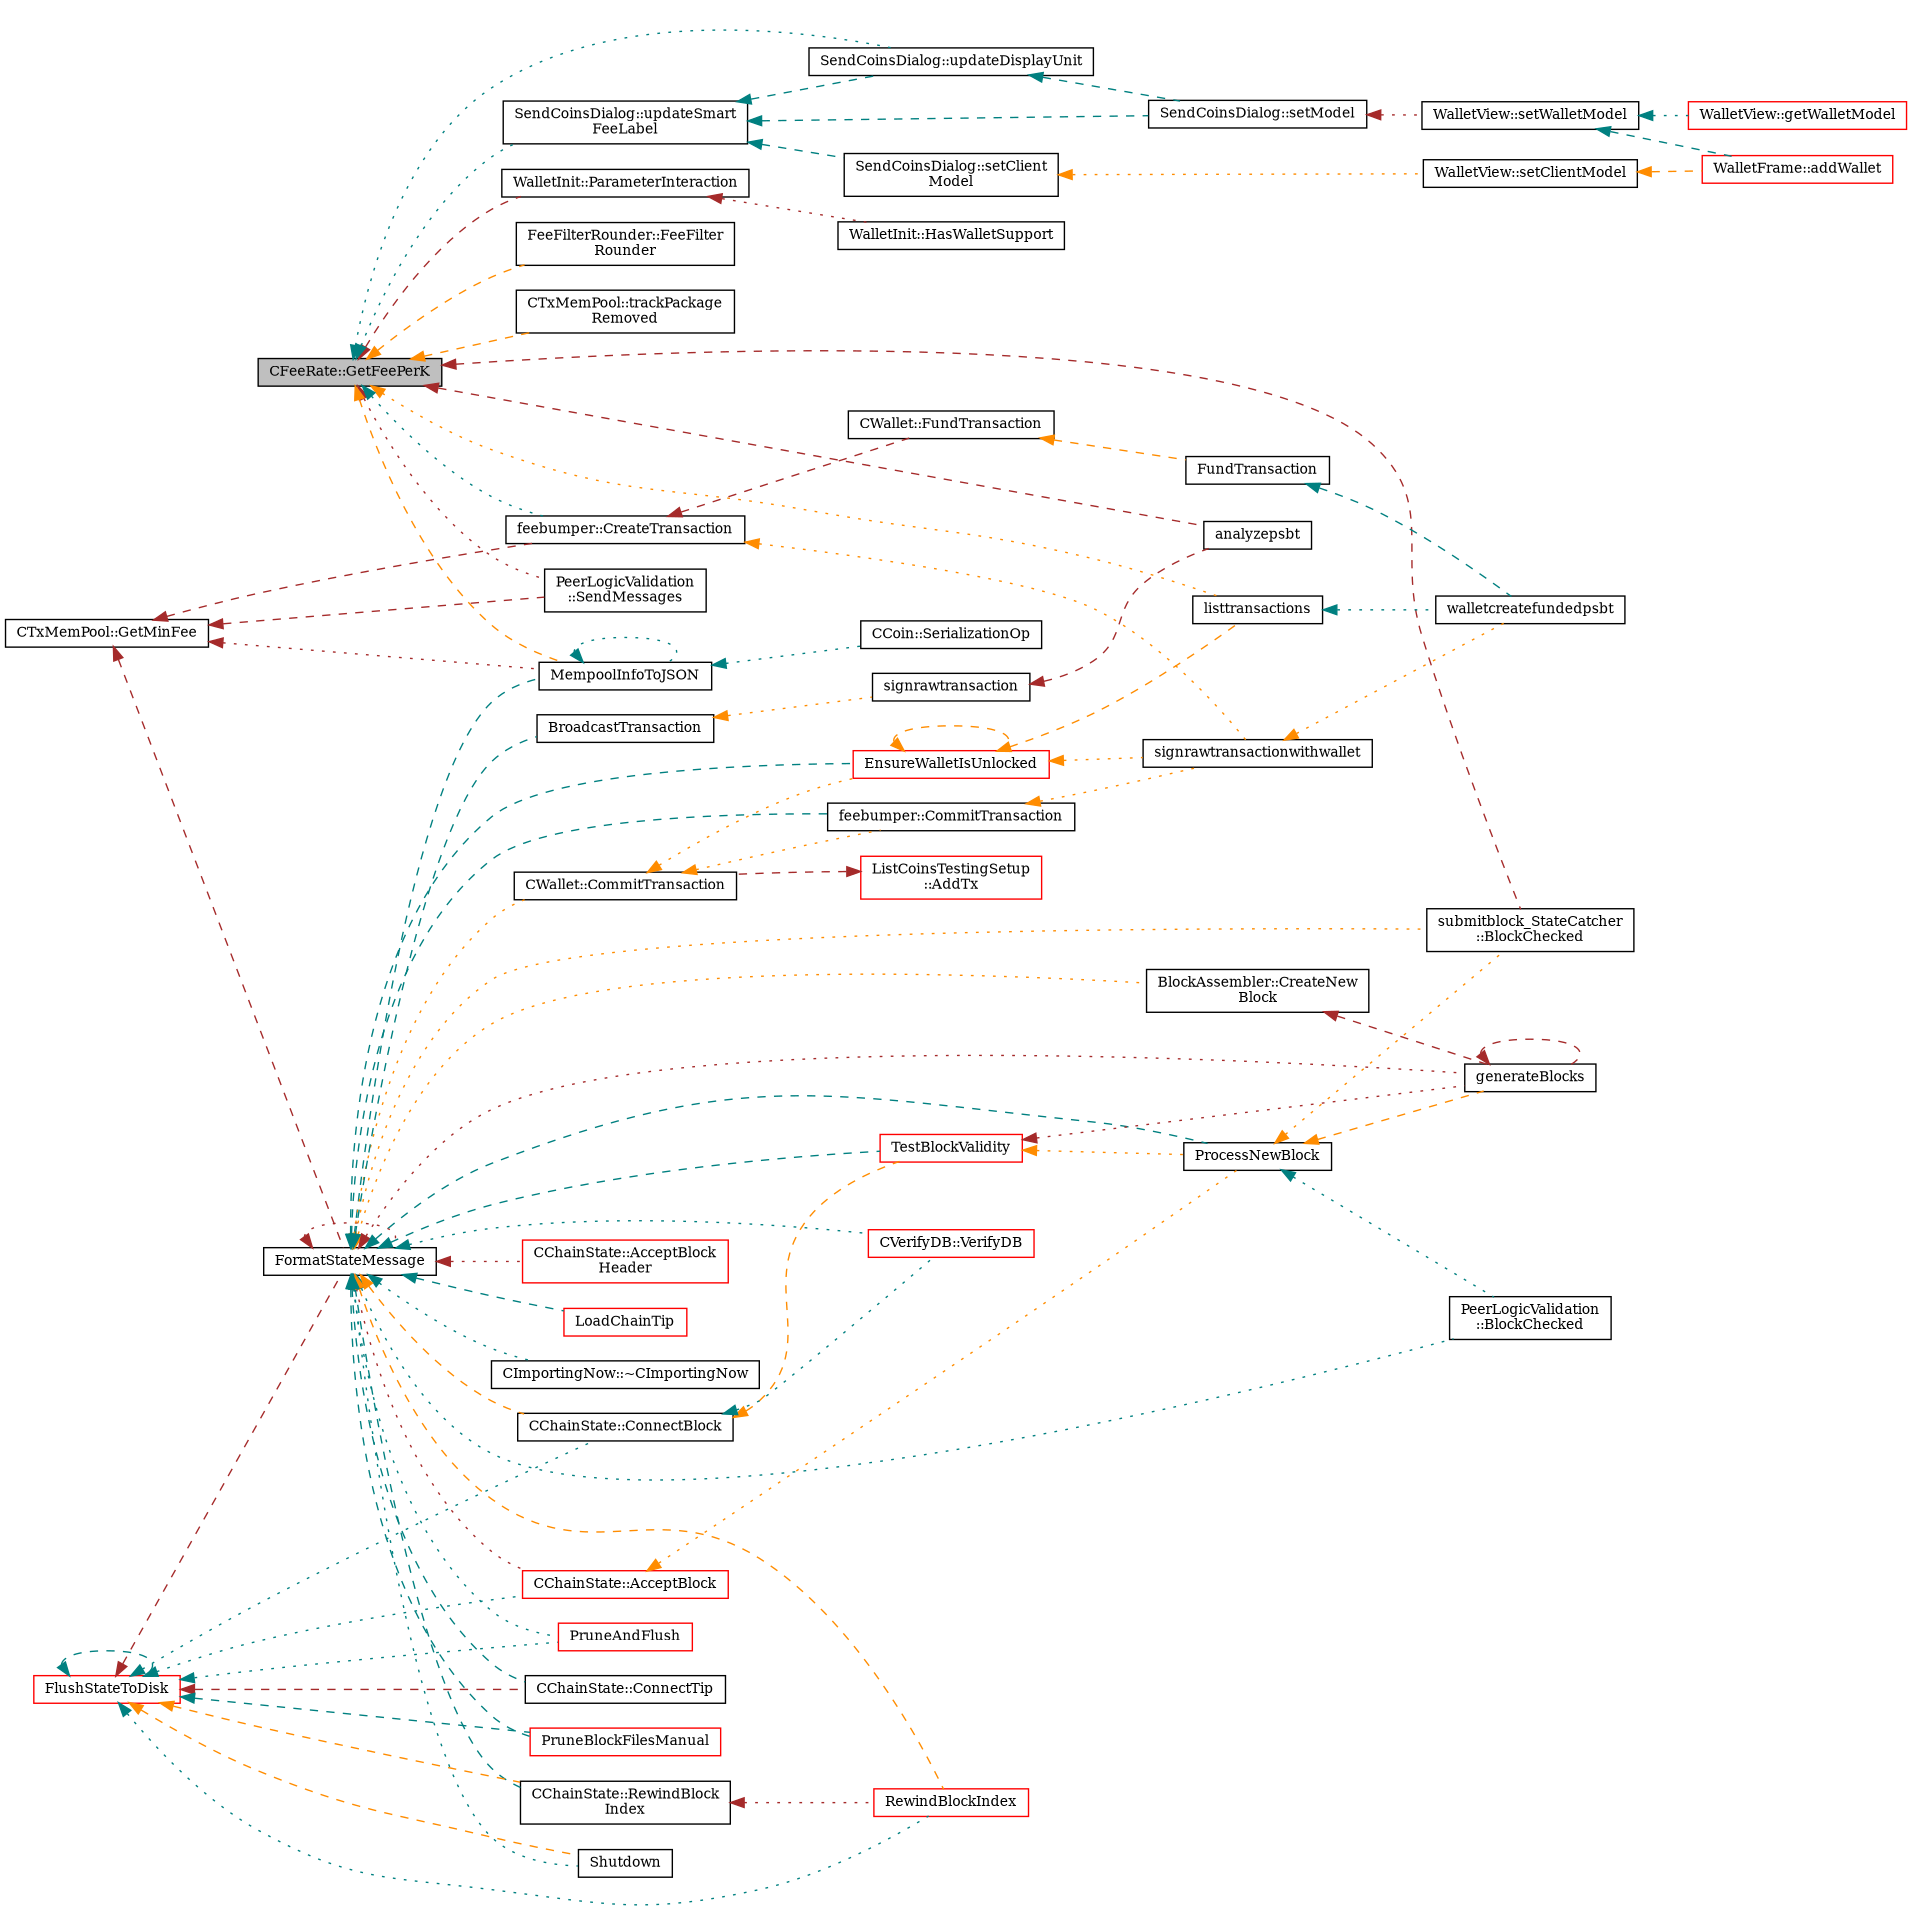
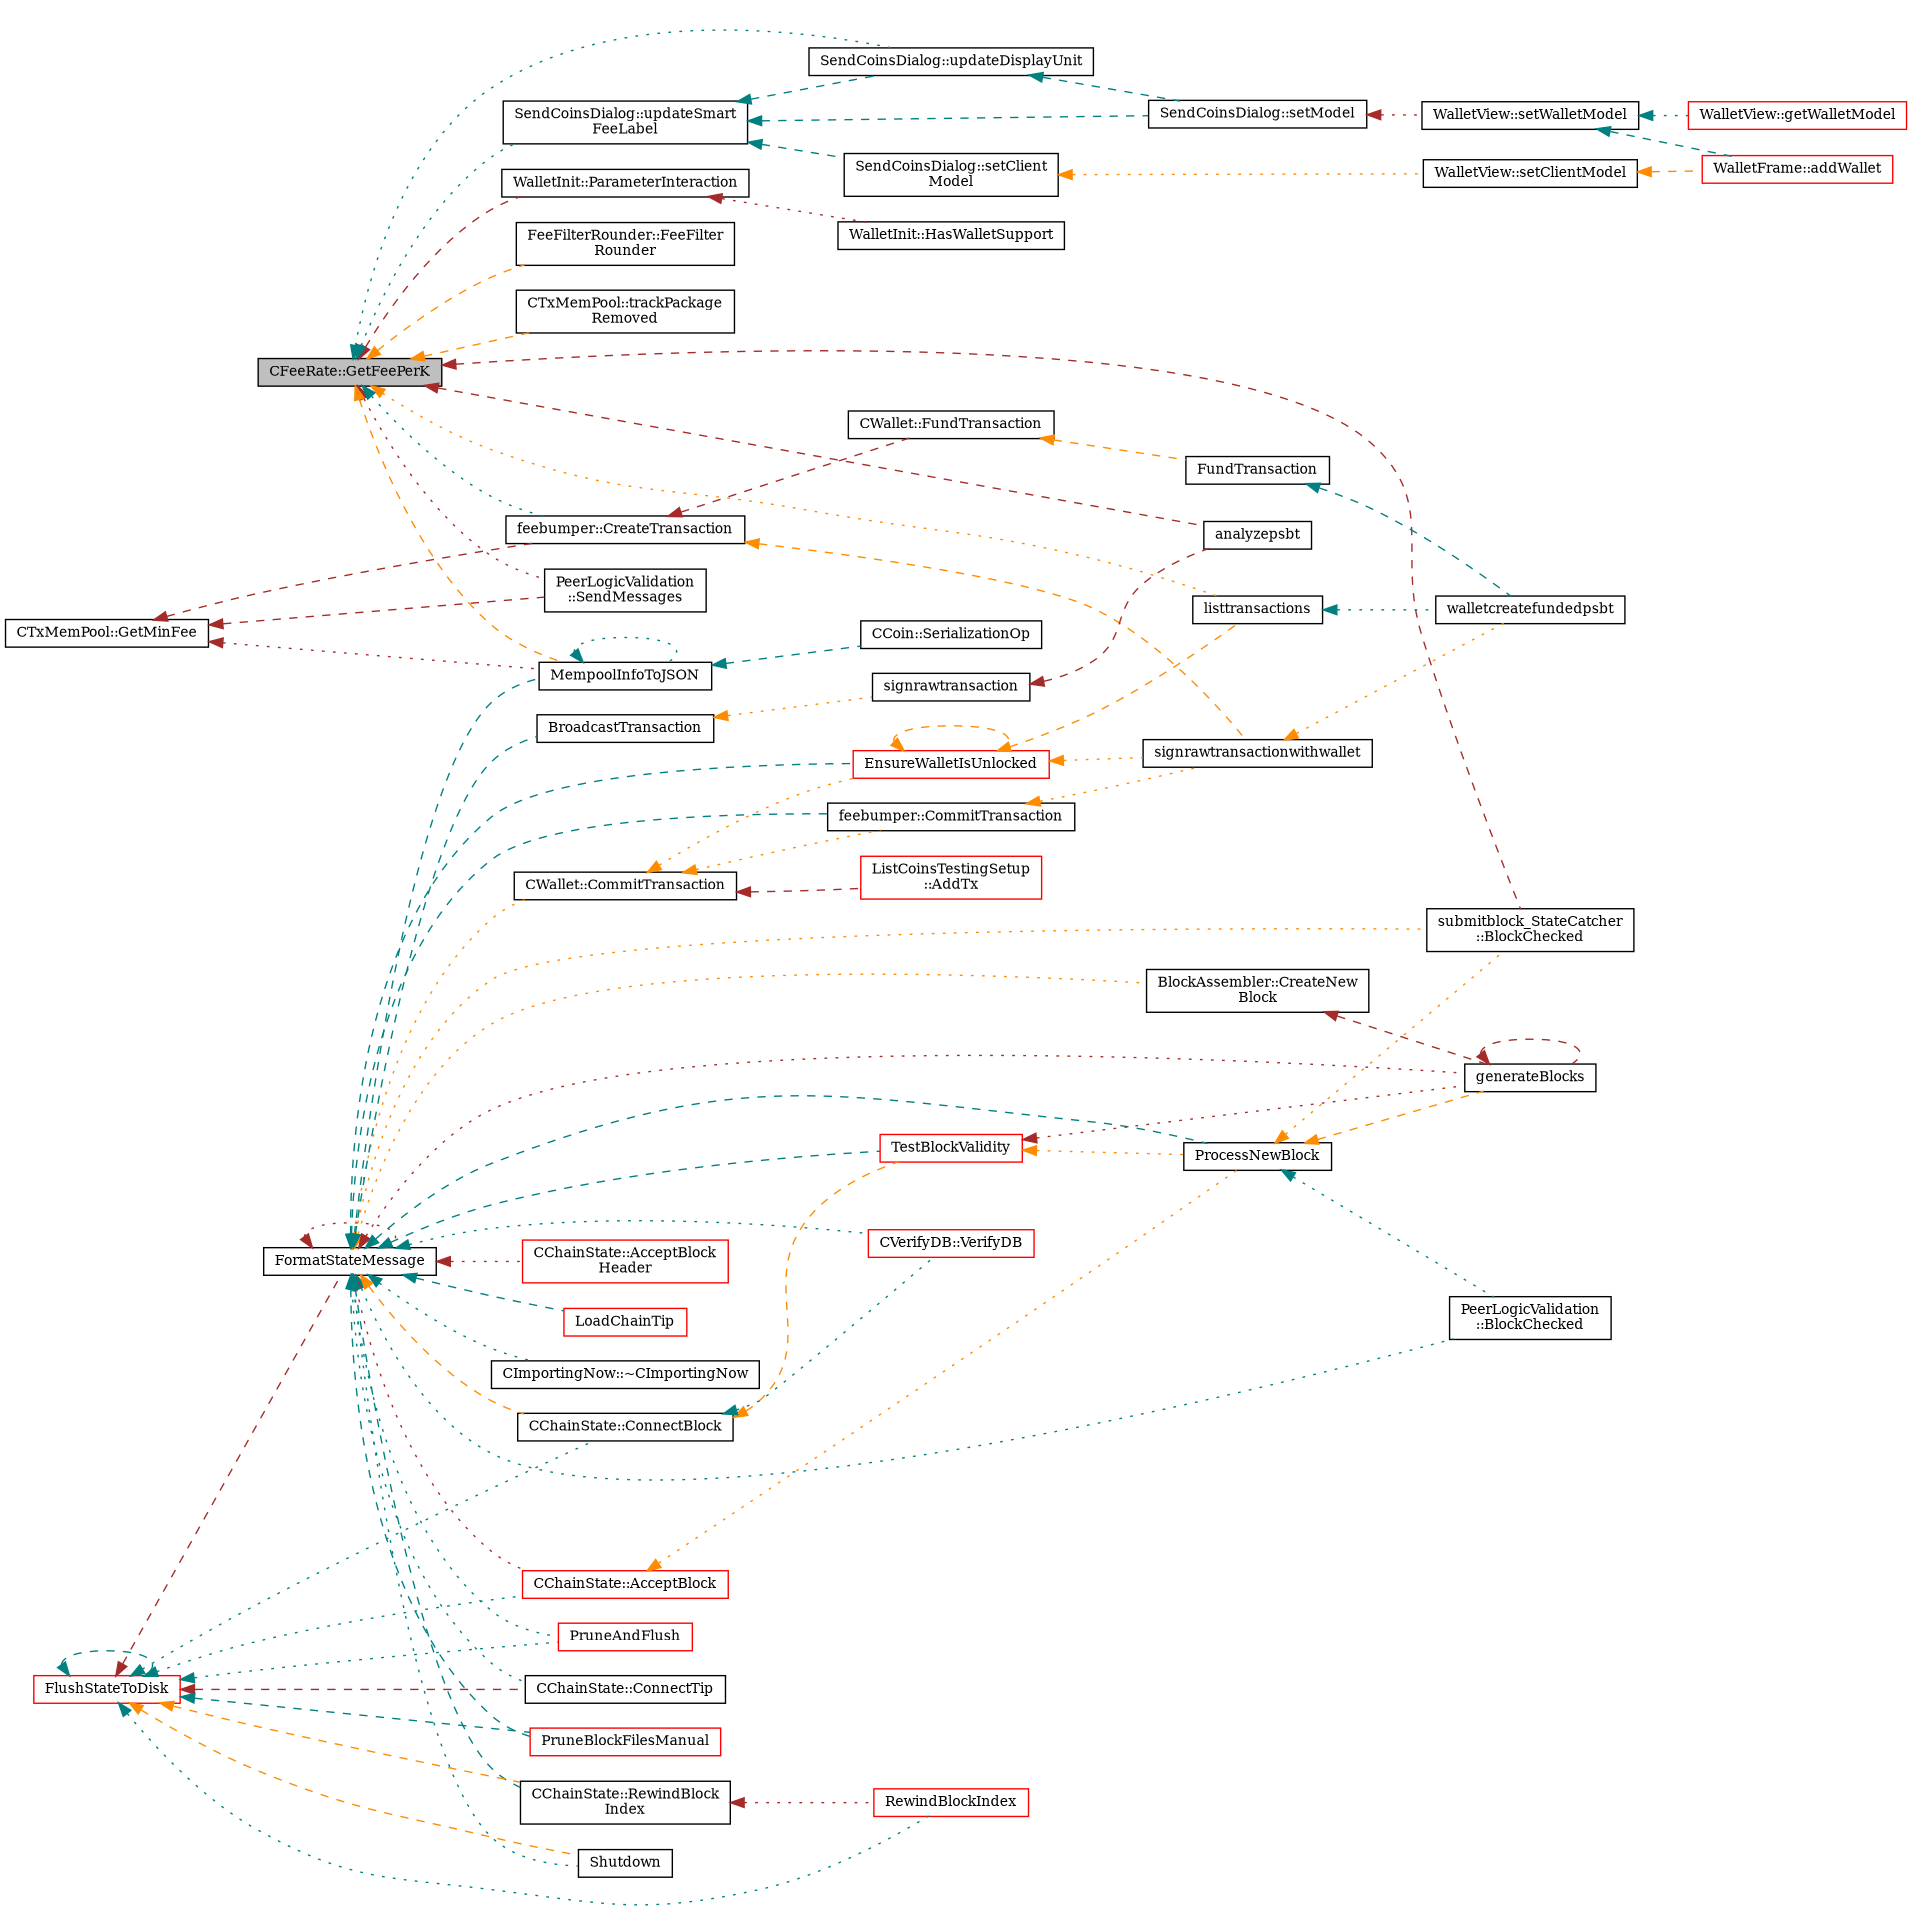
edge "signrawtransactionwithwallet" -> "feebumper::CreateTransaction": style dotted -> dashed
edge "CCoin::SerializationOp" -> "MempoolInfoToJSON": style dotted -> dashed
edge "CWallet::CommitTransaction" -> "ListCoinsTestingSetup ::AddTx": reversed
edge "FormatStateMessage" -> "CTxMemPool::GetMinFee": removed
edge "RewindBlockIndex" -> "FormatStateMessage": removed
edge "CChainState::ConnectTip" -> "FormatStateMessage": style dashed -> dotted
